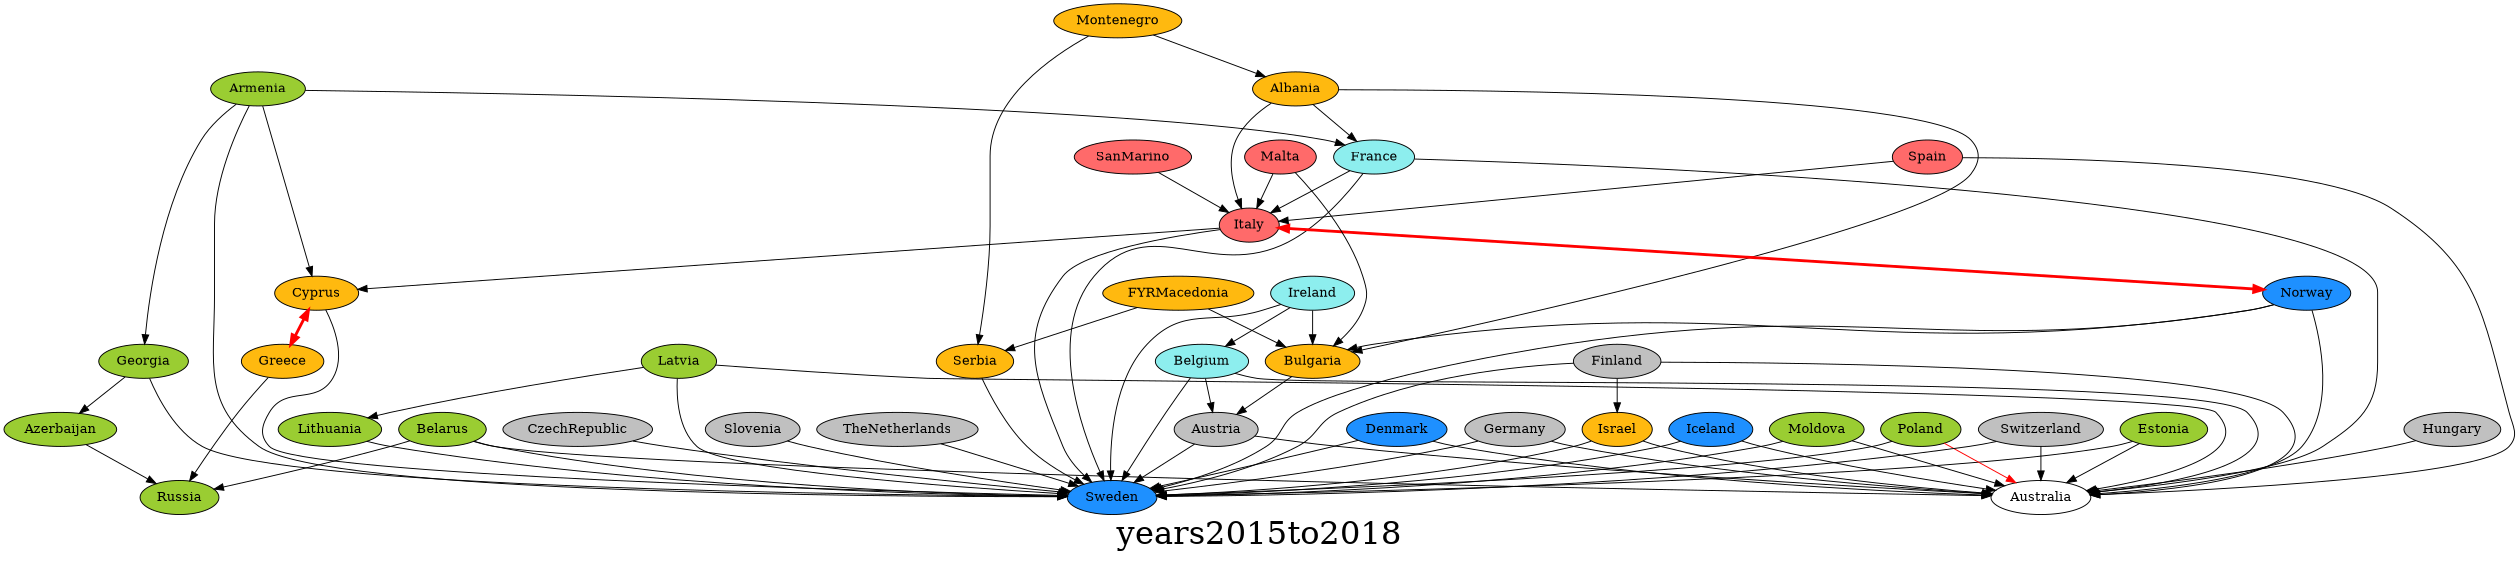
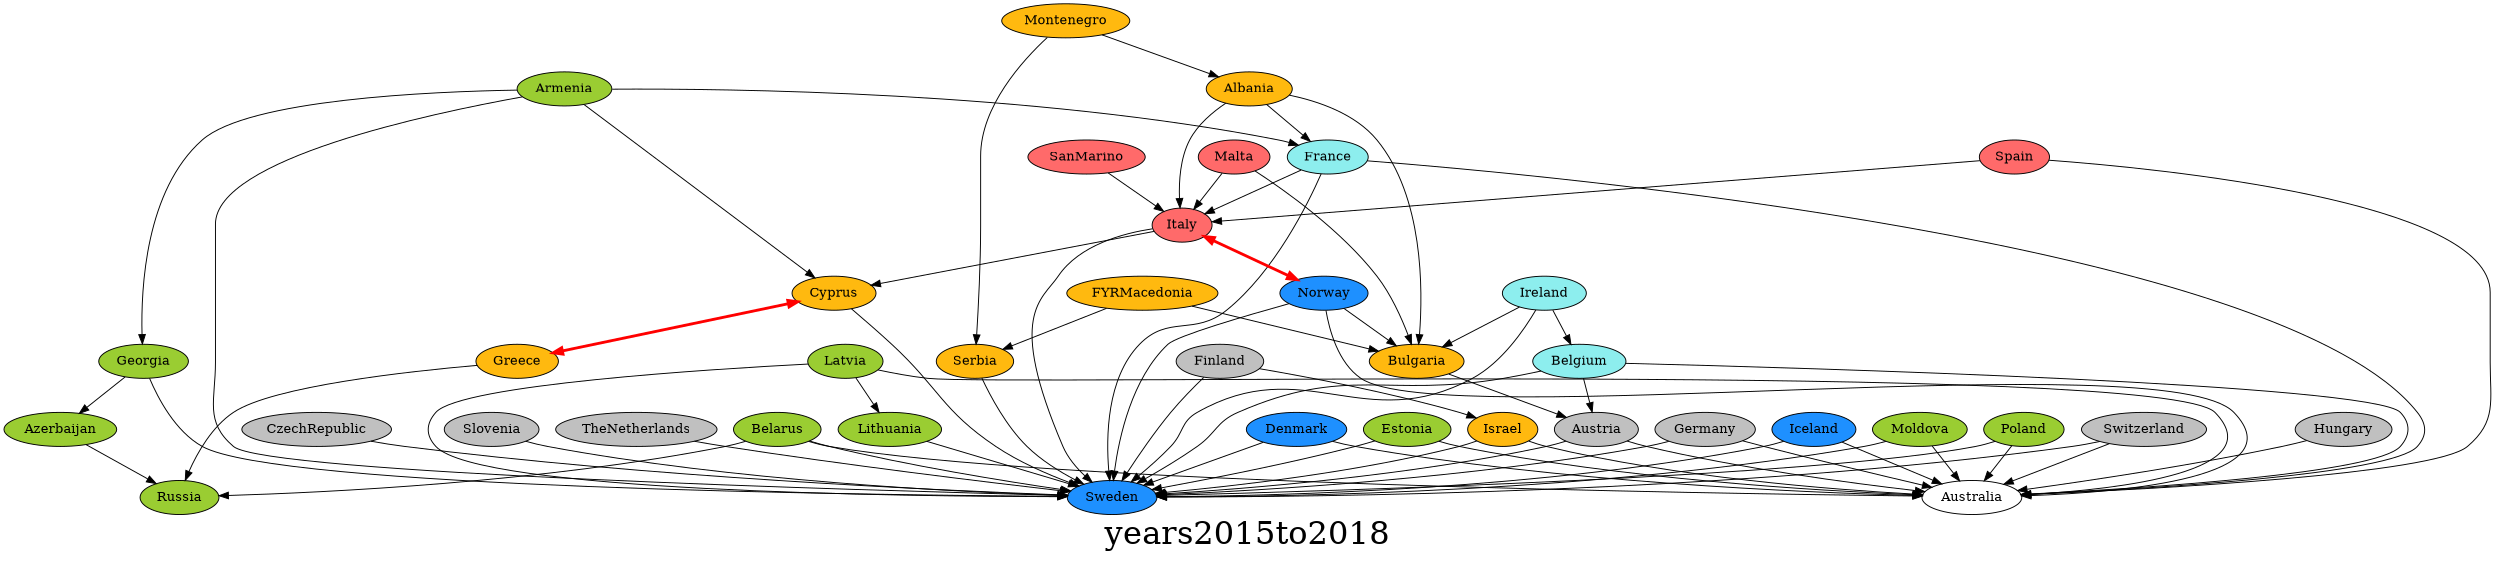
edge "Finland" -> "Australia": removed
edge "Poland" -> "Australia": color red -> black
